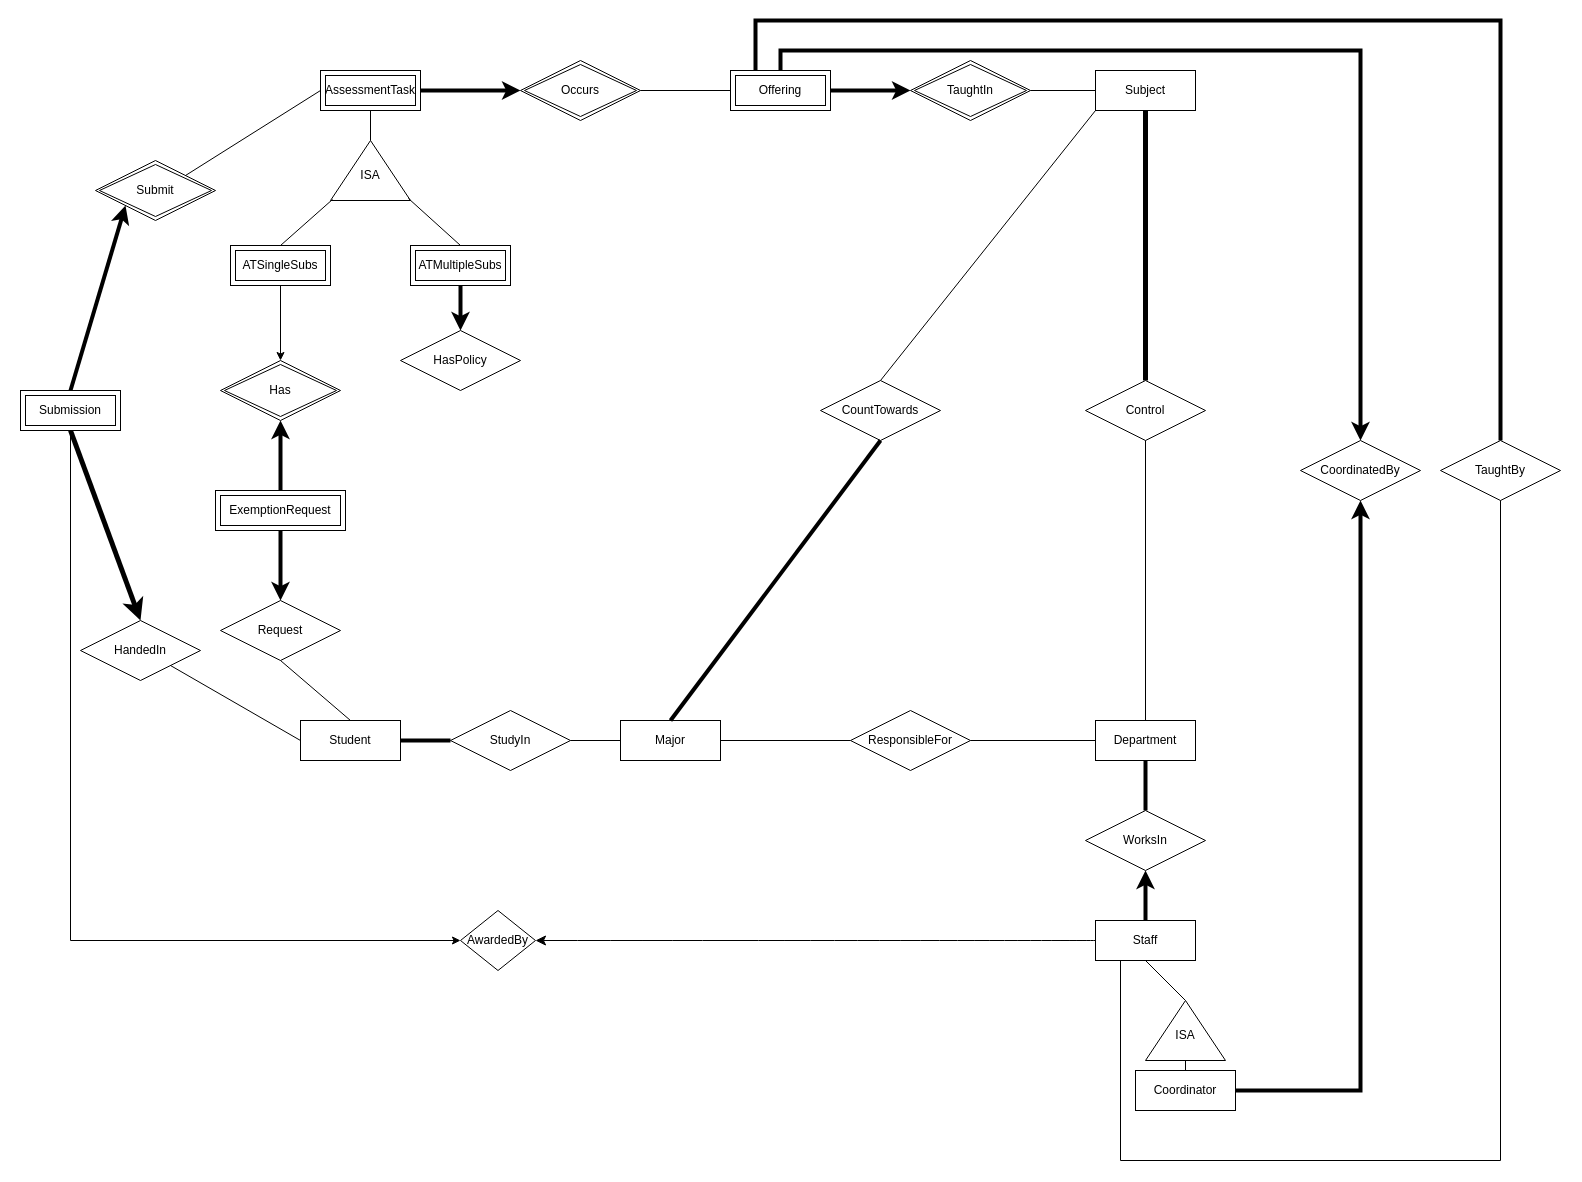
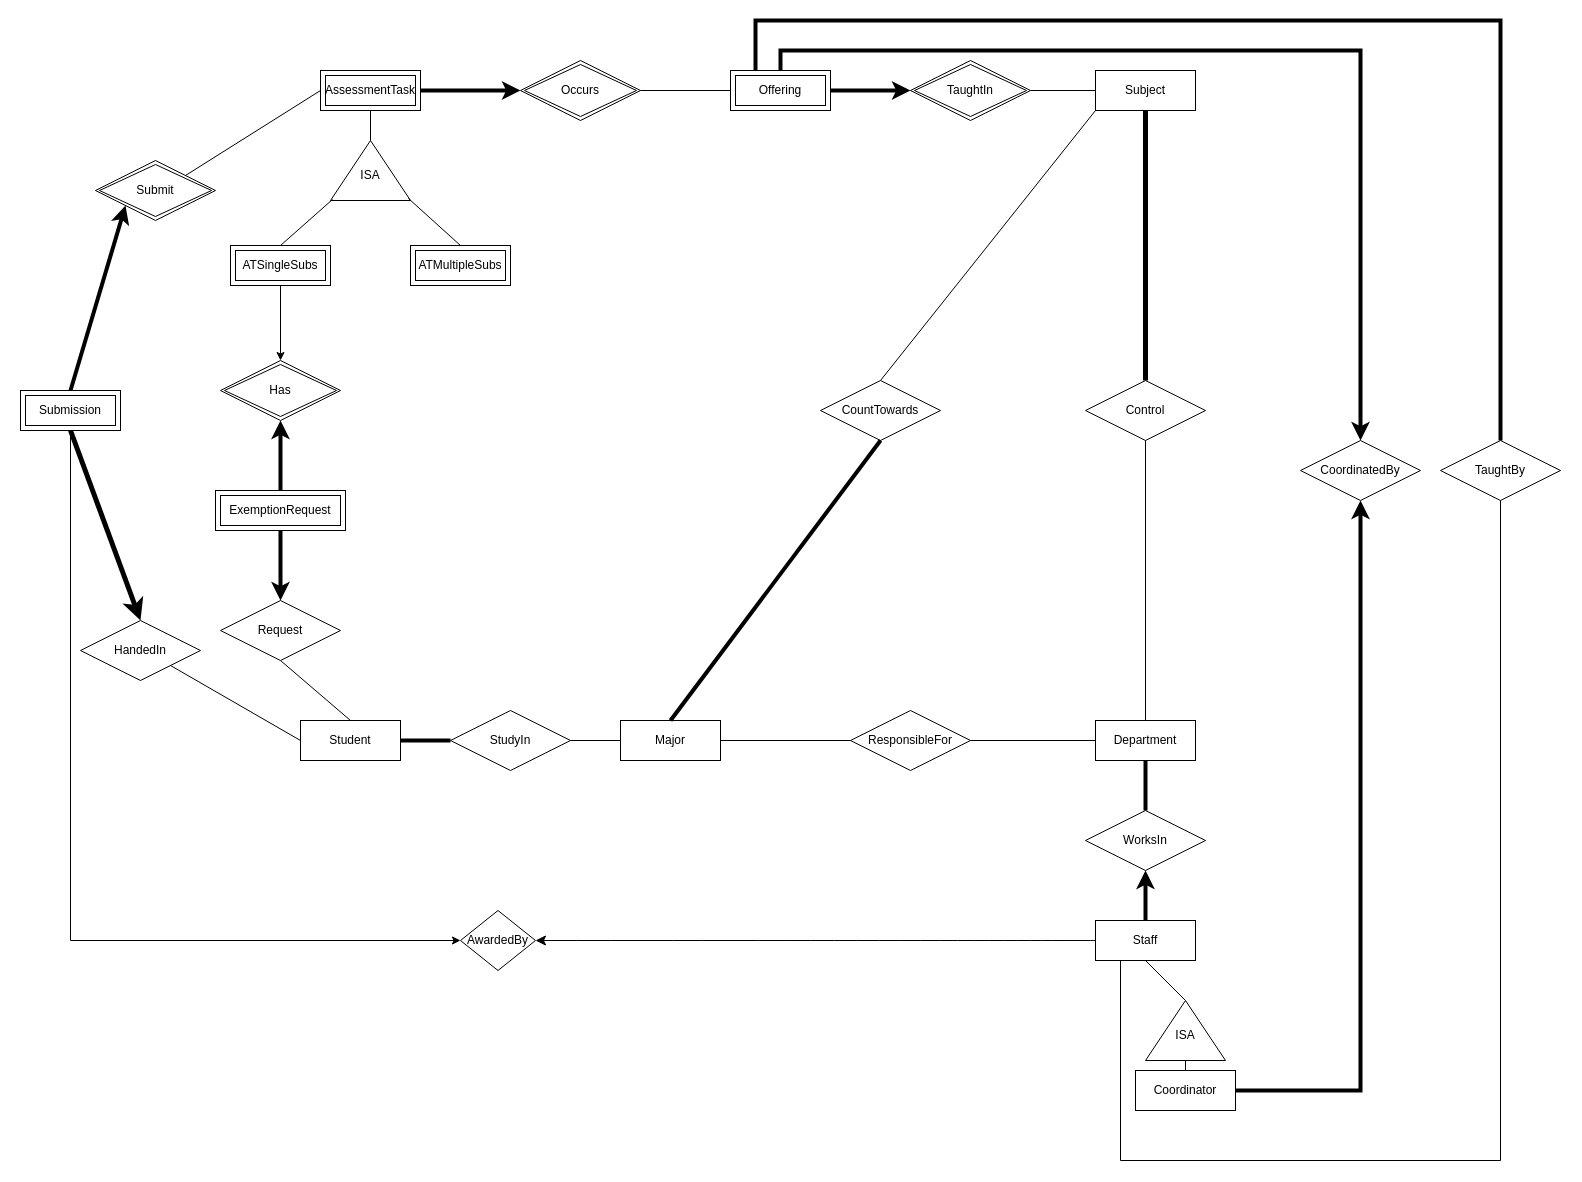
edge "ATMultipleSubs" -> "HasPolicy": removed
node "HasPolicy": removed
